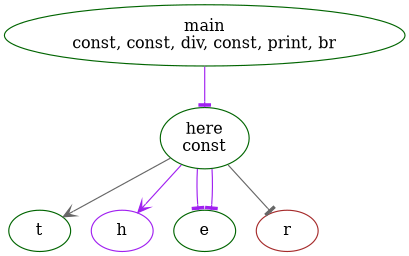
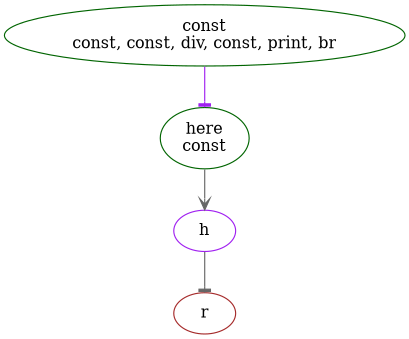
node "main const, const, div, const, print, br": label "main const, const, div, const, print, br" -> "const const, const, div, const, print, br"
edge "here const" -> "h": color purple -> gray40
edge "here const" -> "r": now "h" -> "r"
node "t": removed
node "e": removed
